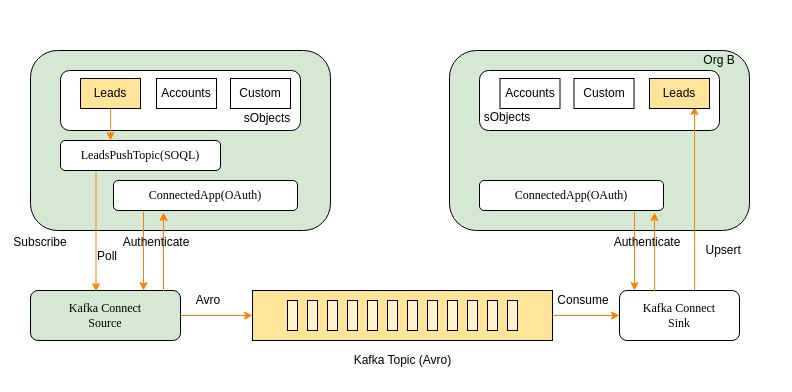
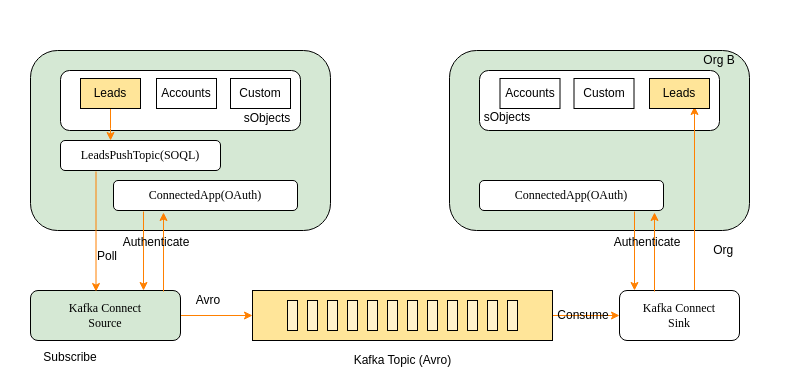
node "Subscribe": moved (41, 243) -> (71, 358)
node "Upsert": label "Upsert" -> "Org"
node "Consume": moved (583, 301) -> (583, 316)
